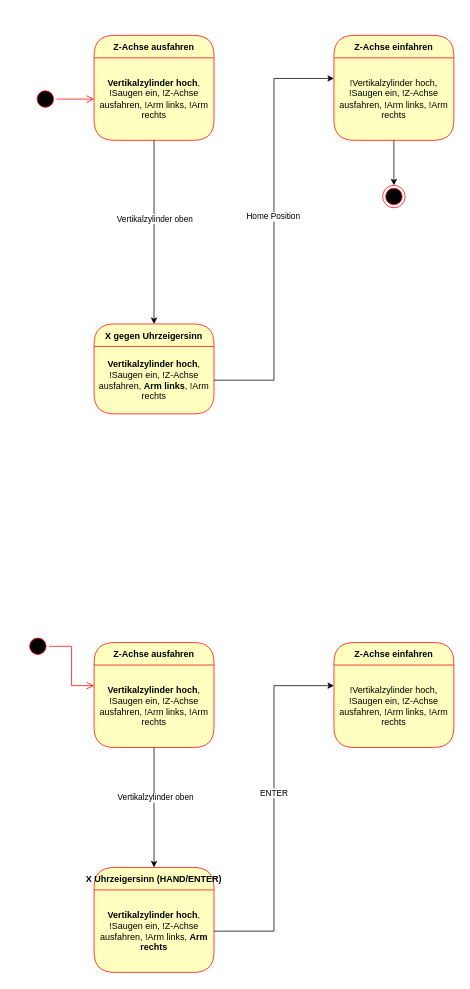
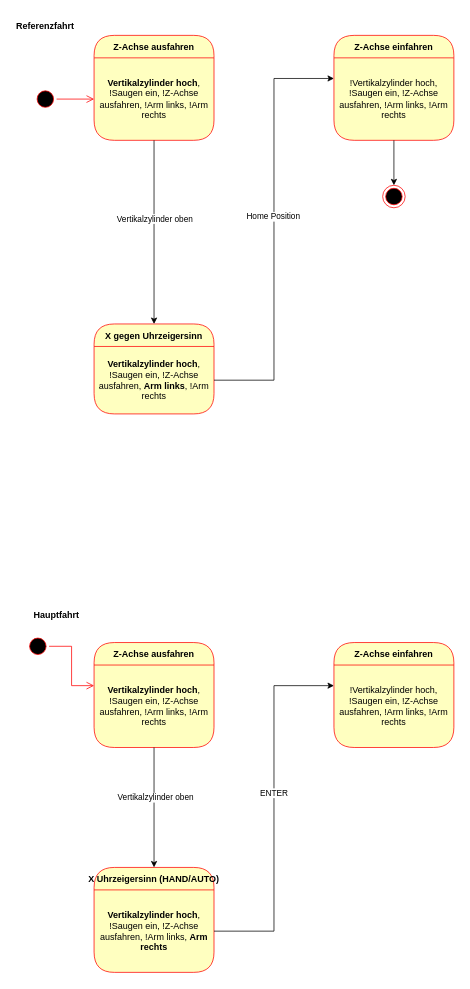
node "Referenzfahrt": added
node "Hauptfahrt": added
node "X Uhrzeigersinn (HAND/ENTER)": label "X Uhrzeigersinn (HAND/ENTER)" -> "X Uhrzeigersinn (HAND/AUTO)"
